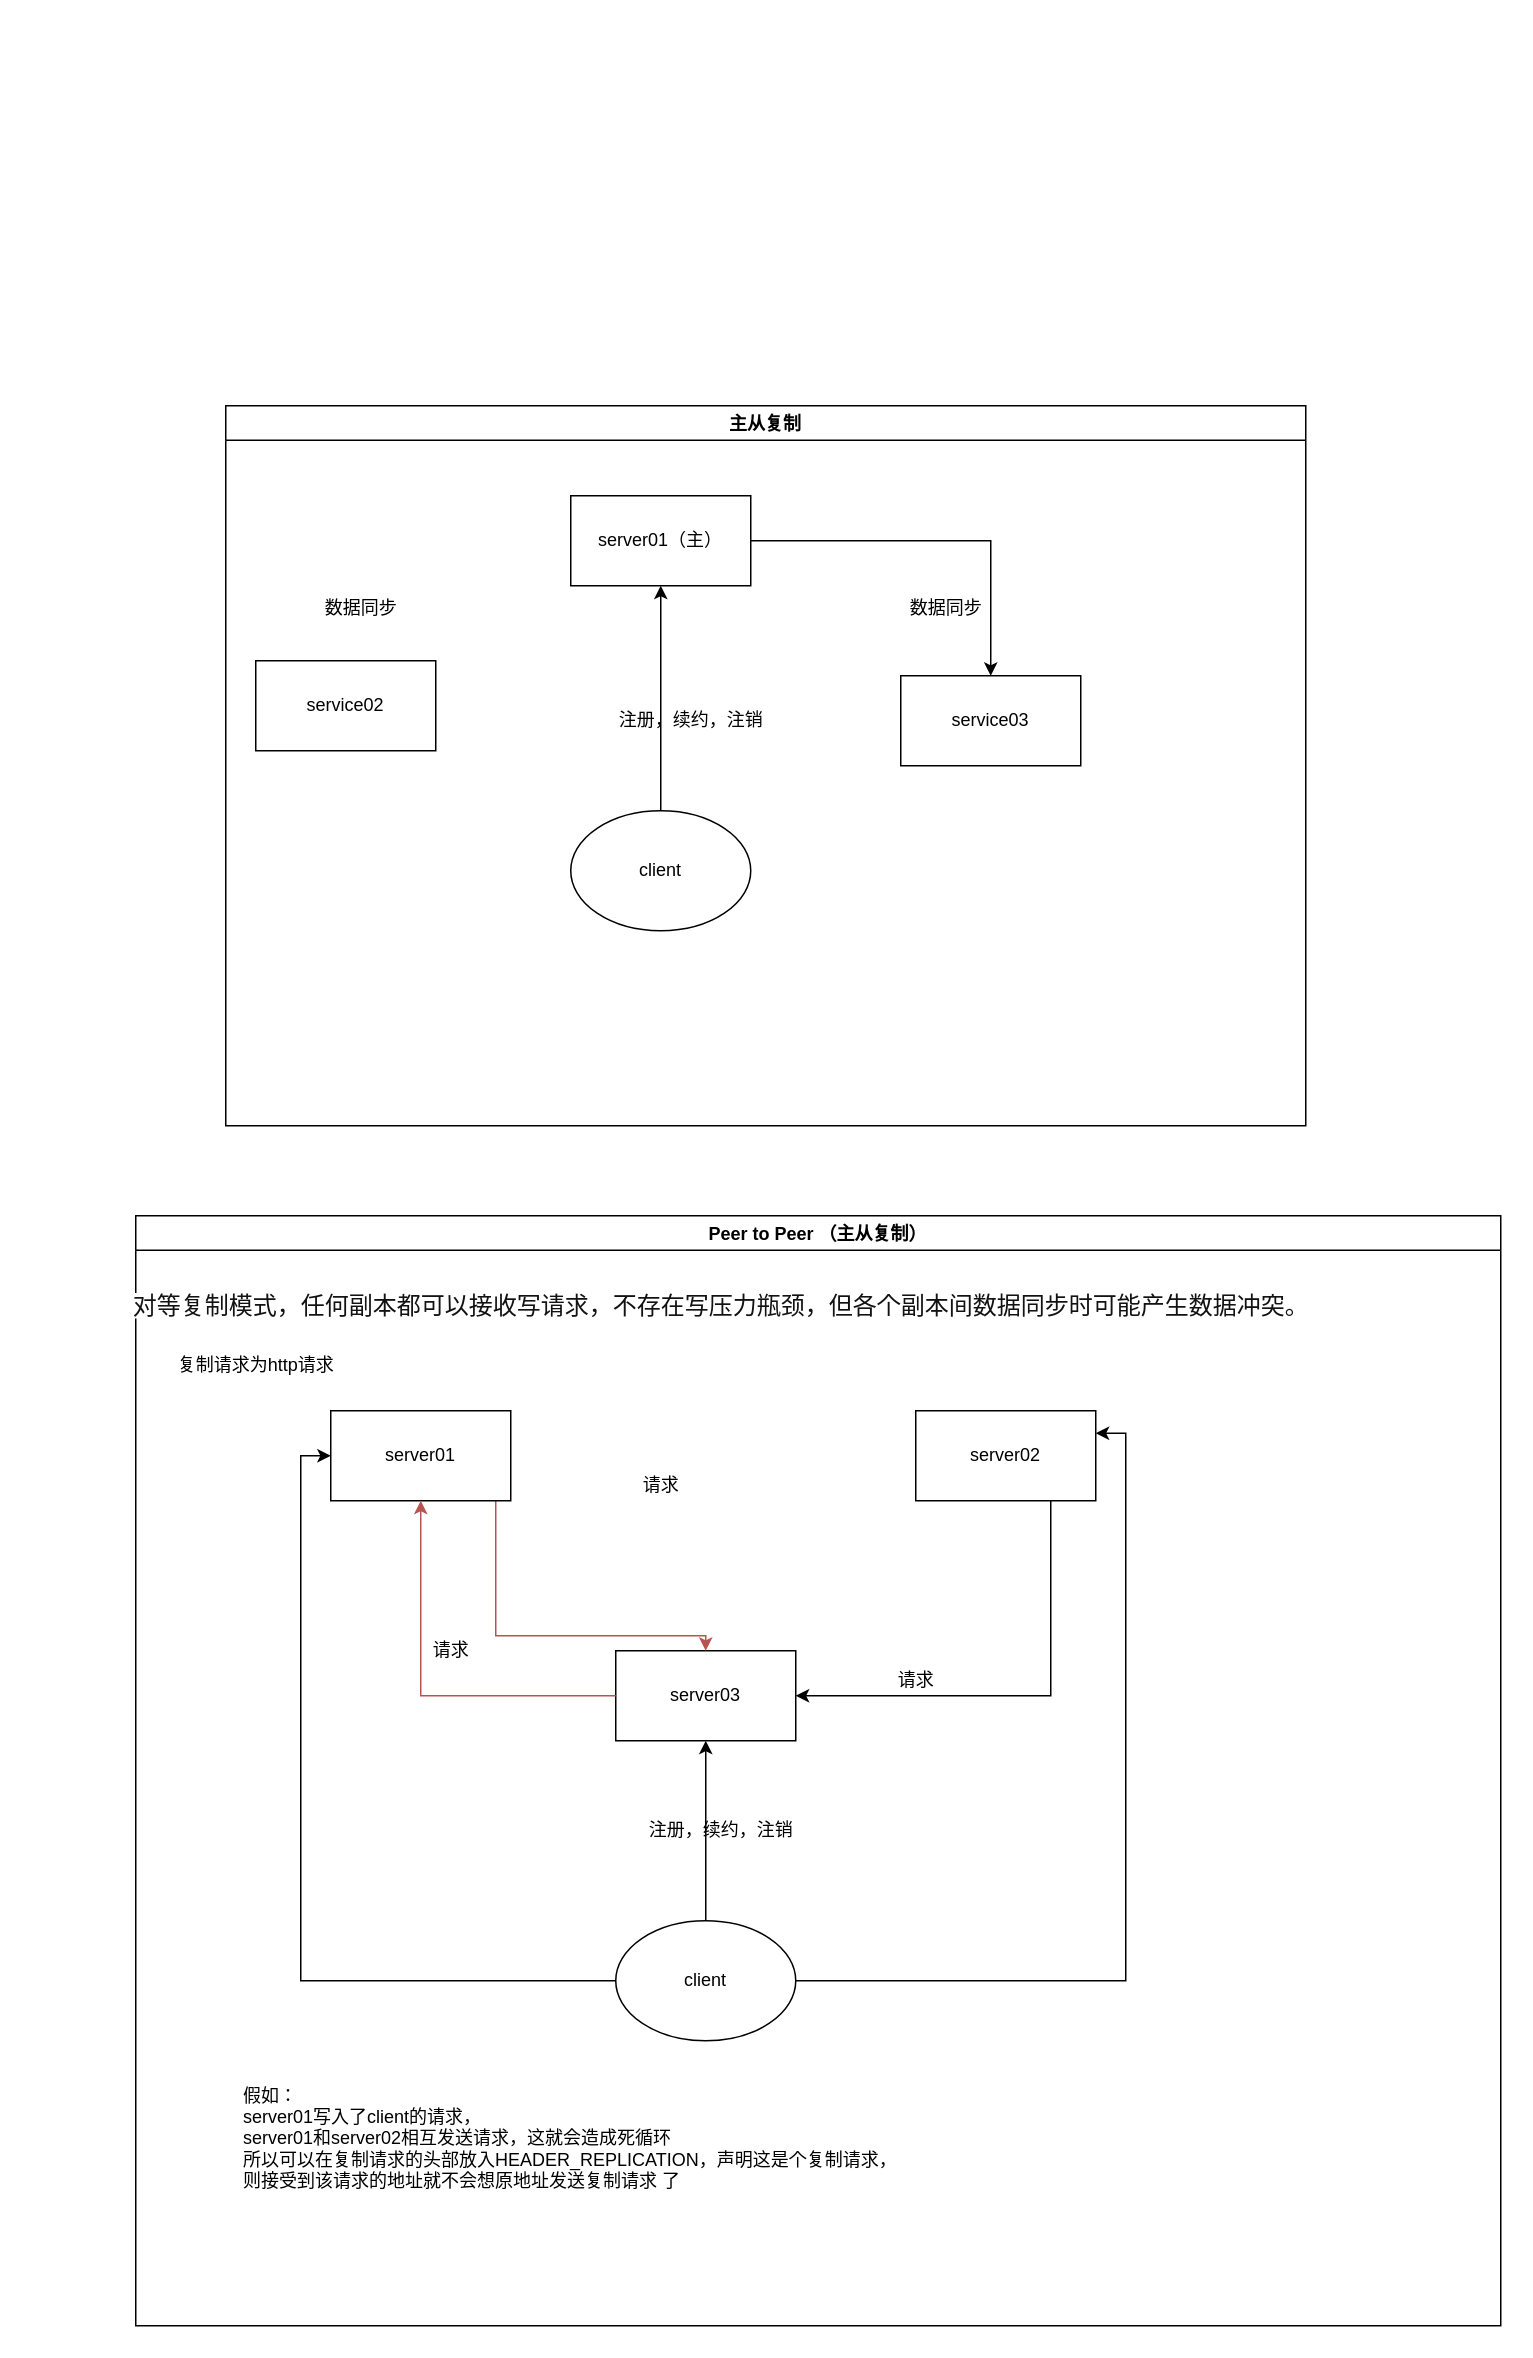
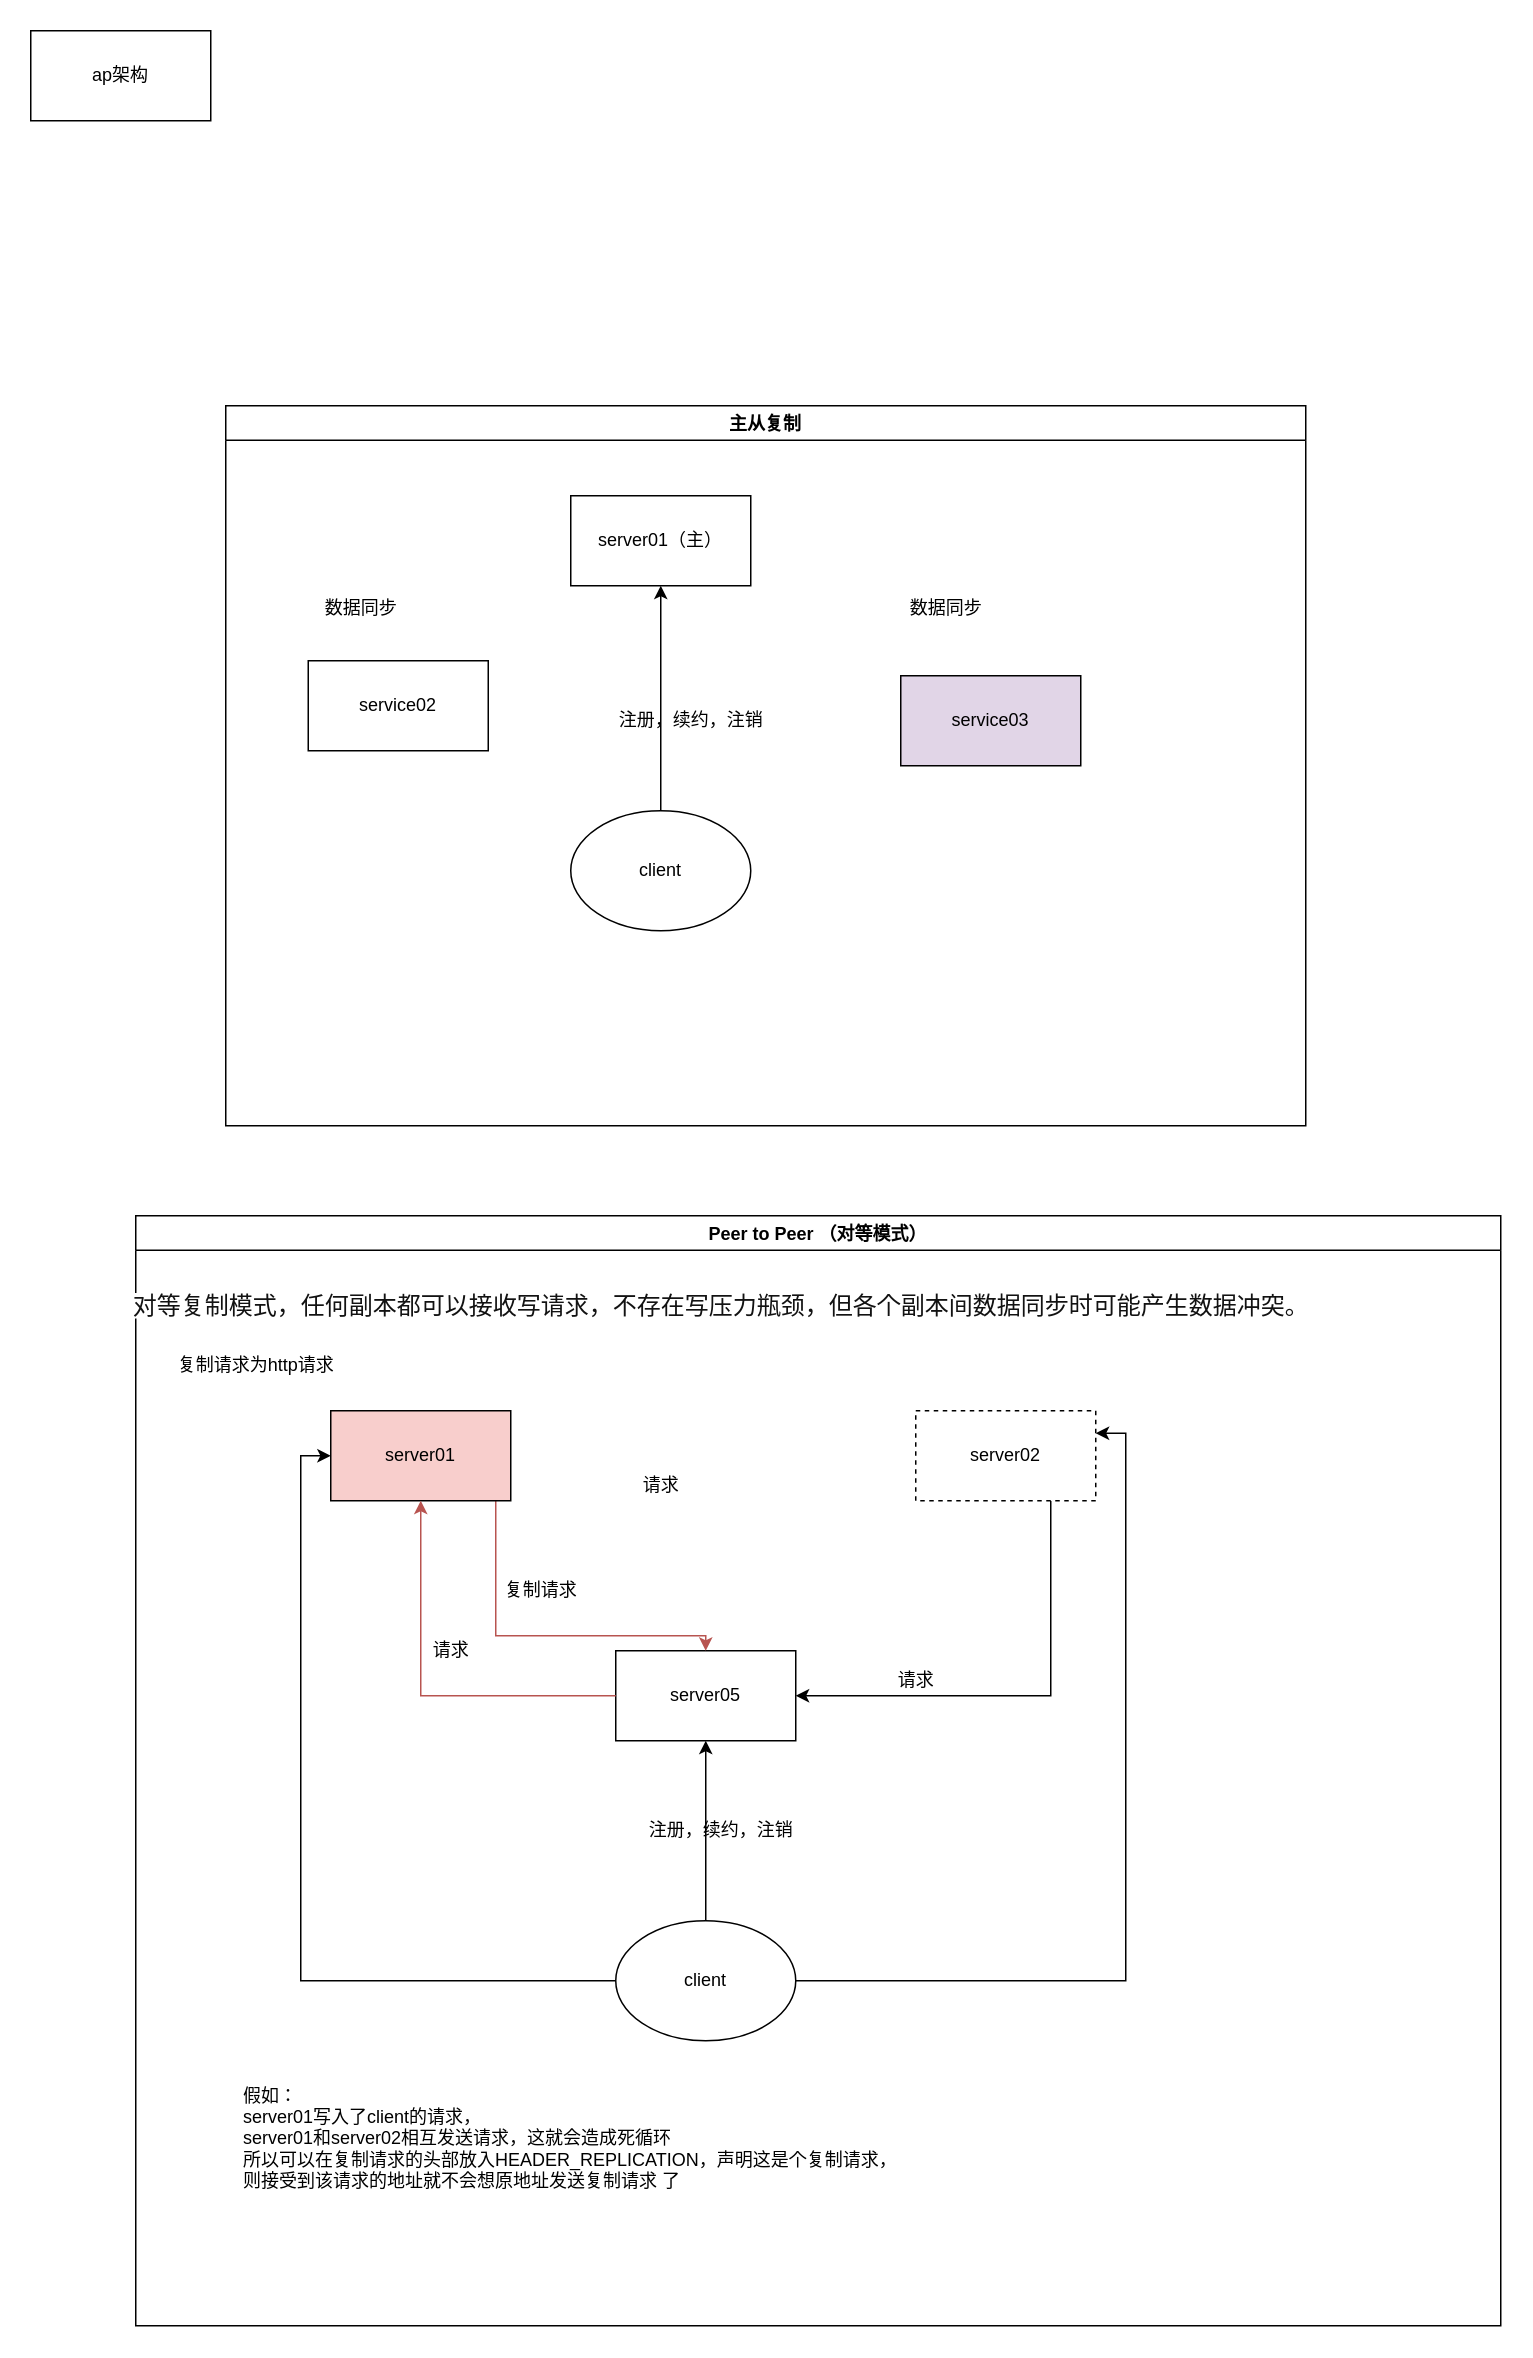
node "ap架构": added
edge "server01（主）" -> "service03": removed
node "service02": moved (346, 706) -> (398, 706)
node "service03": fillcolor #ffffff -> #e1d5e7
node "Peer to Peer （主从复制）": label "Peer to Peer （主从复制）" -> "Peer to Peer （对等模式）"
node "server01": fillcolor #ffffff -> #f8cecc
node "server02": style solid -> dashed
node "复制请求": added
node "server03": label "server03" -> "server05"
